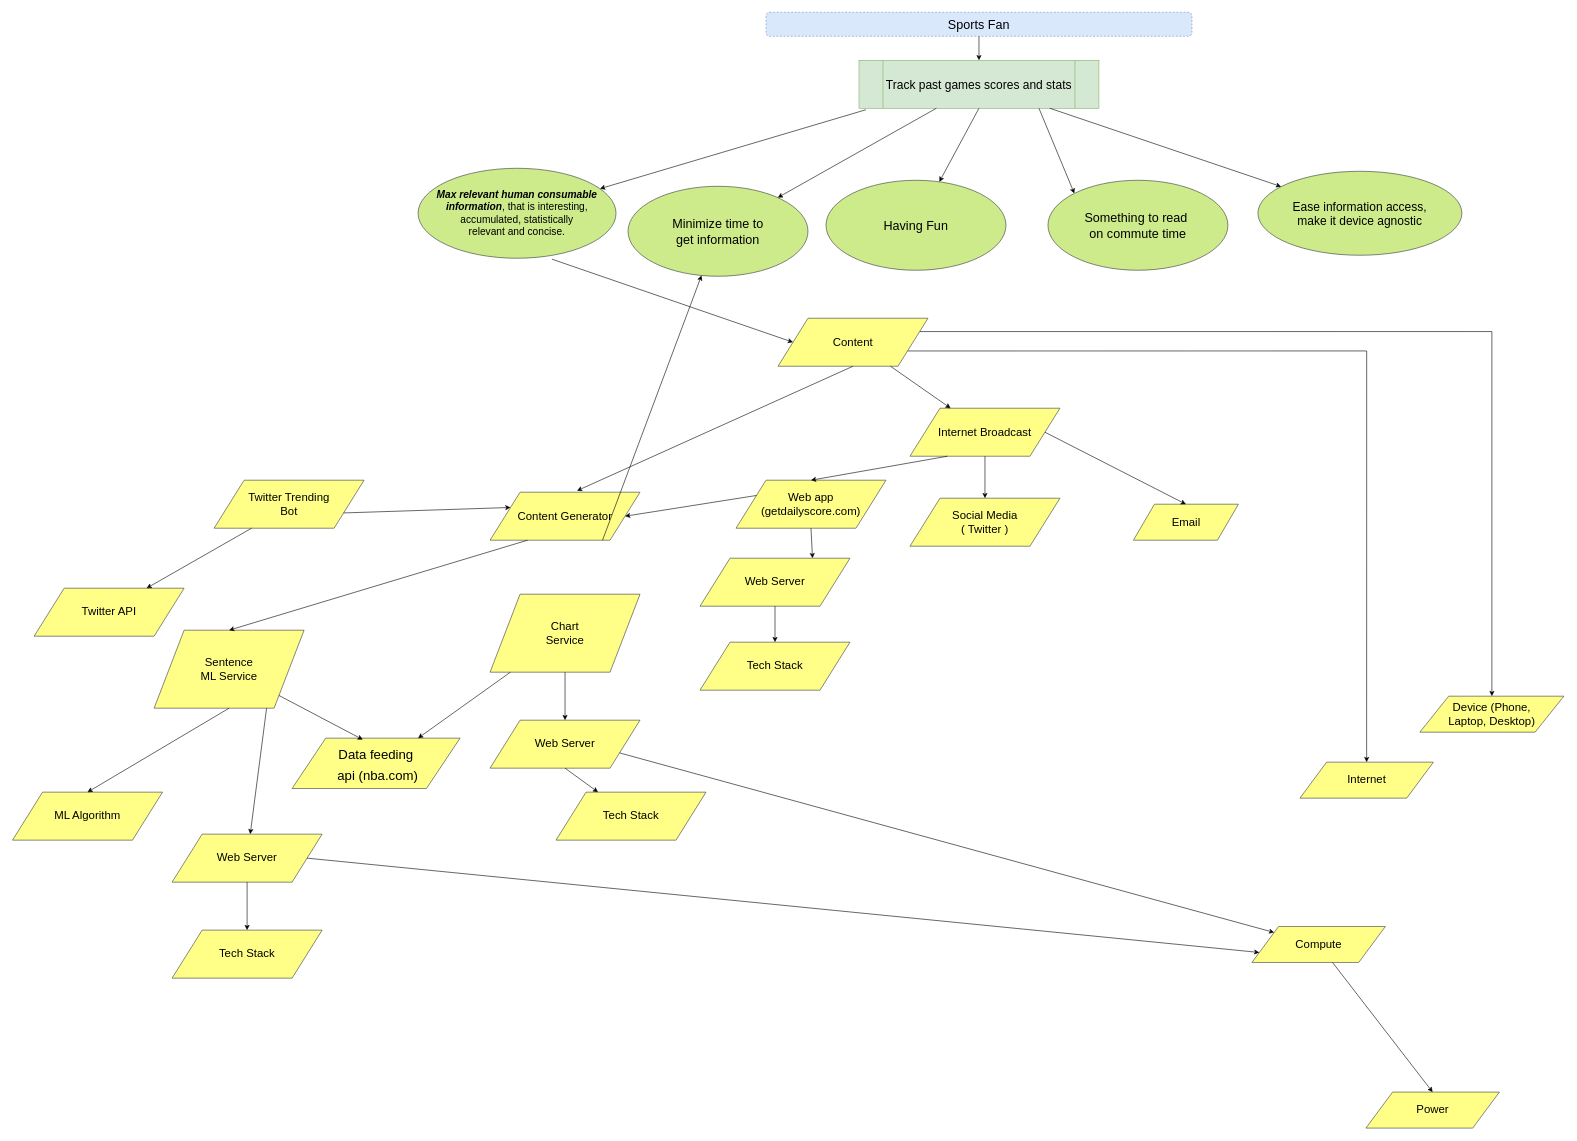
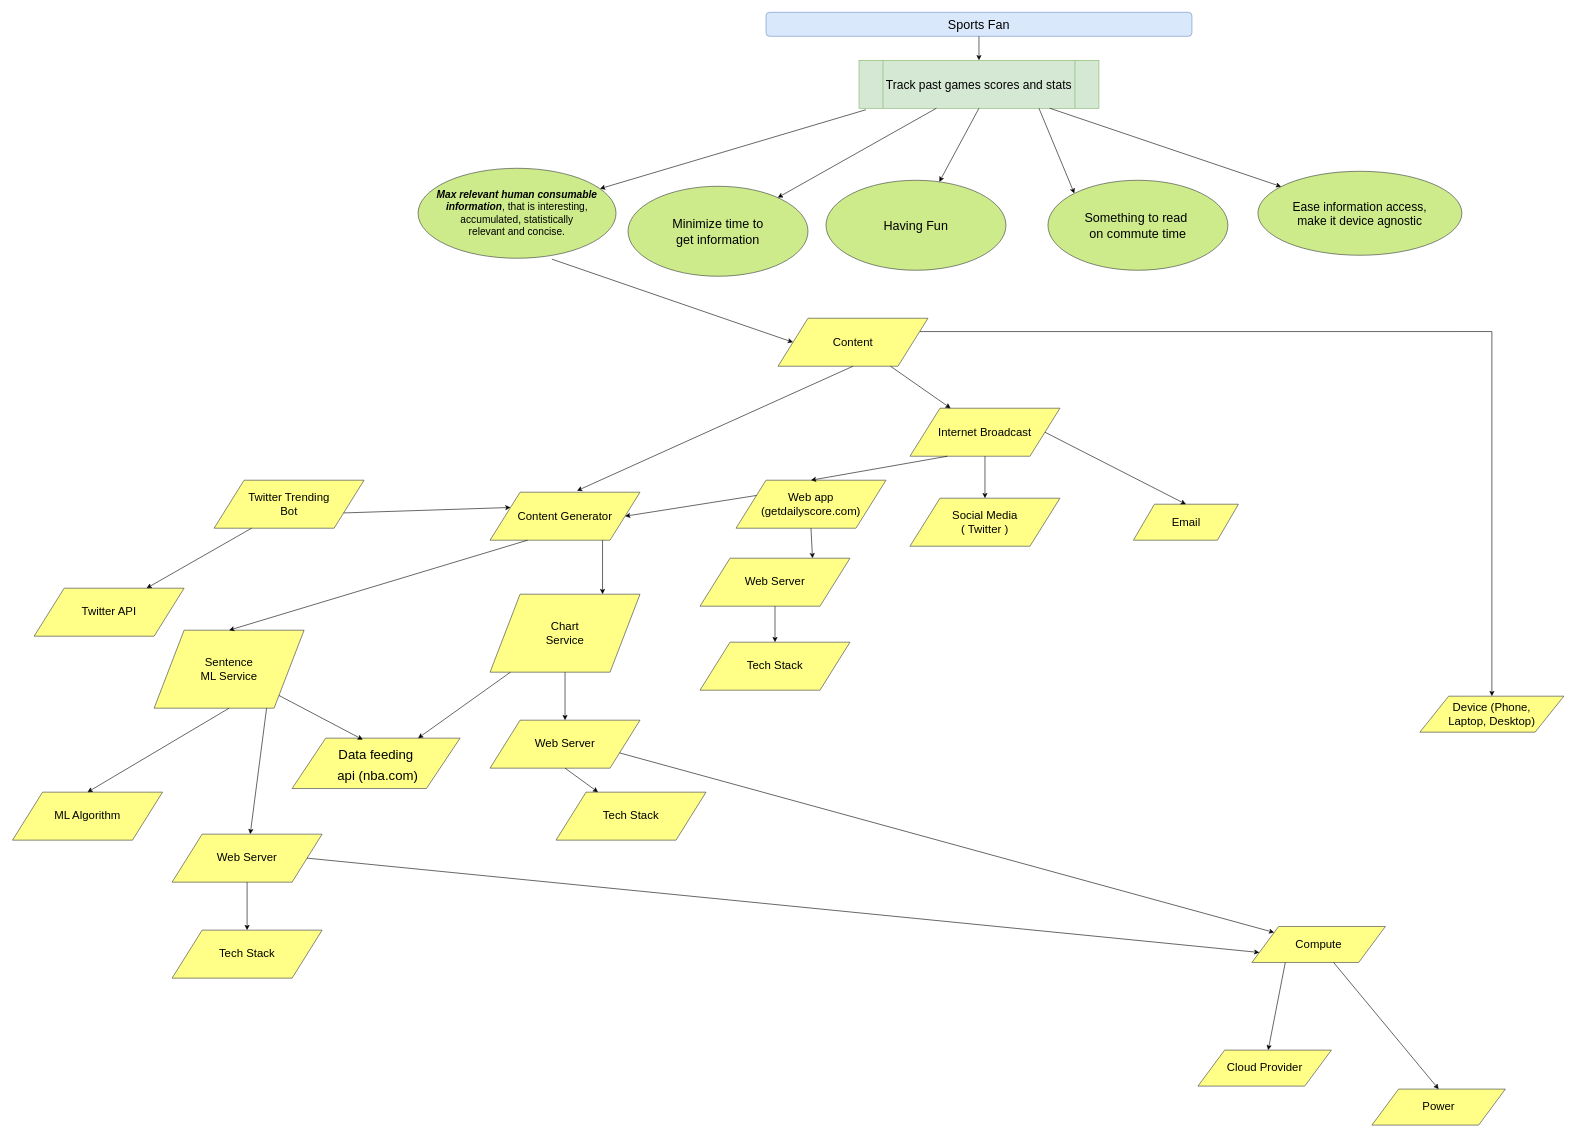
node "Sports Fan": style dashed -> solid
edge "Content Generator" -> "Minimize time to get information": now "Content Generator" -> "Chart Service"
edge "Content" -> "Internet": removed
node "Internet": removed
edge "Compute" -> "Cloud Provider": added
node "Cloud Provider": added
node "Power": moved (1433, 1110) -> (1439, 1107)
